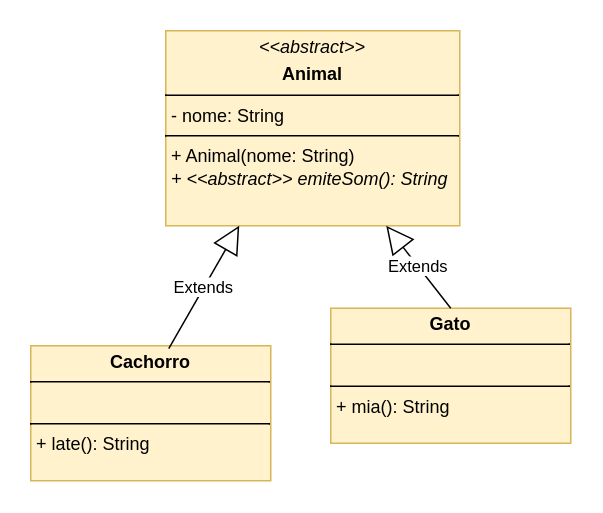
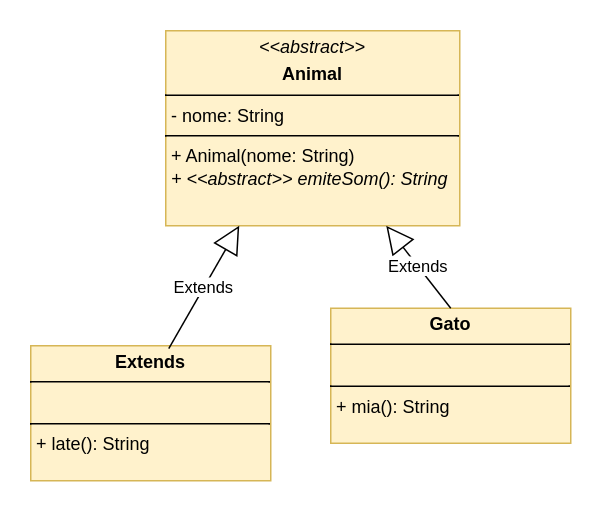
node "Cachorro + late(): String": label "Cachorro + late(): String" -> "Extends + late(): String"
